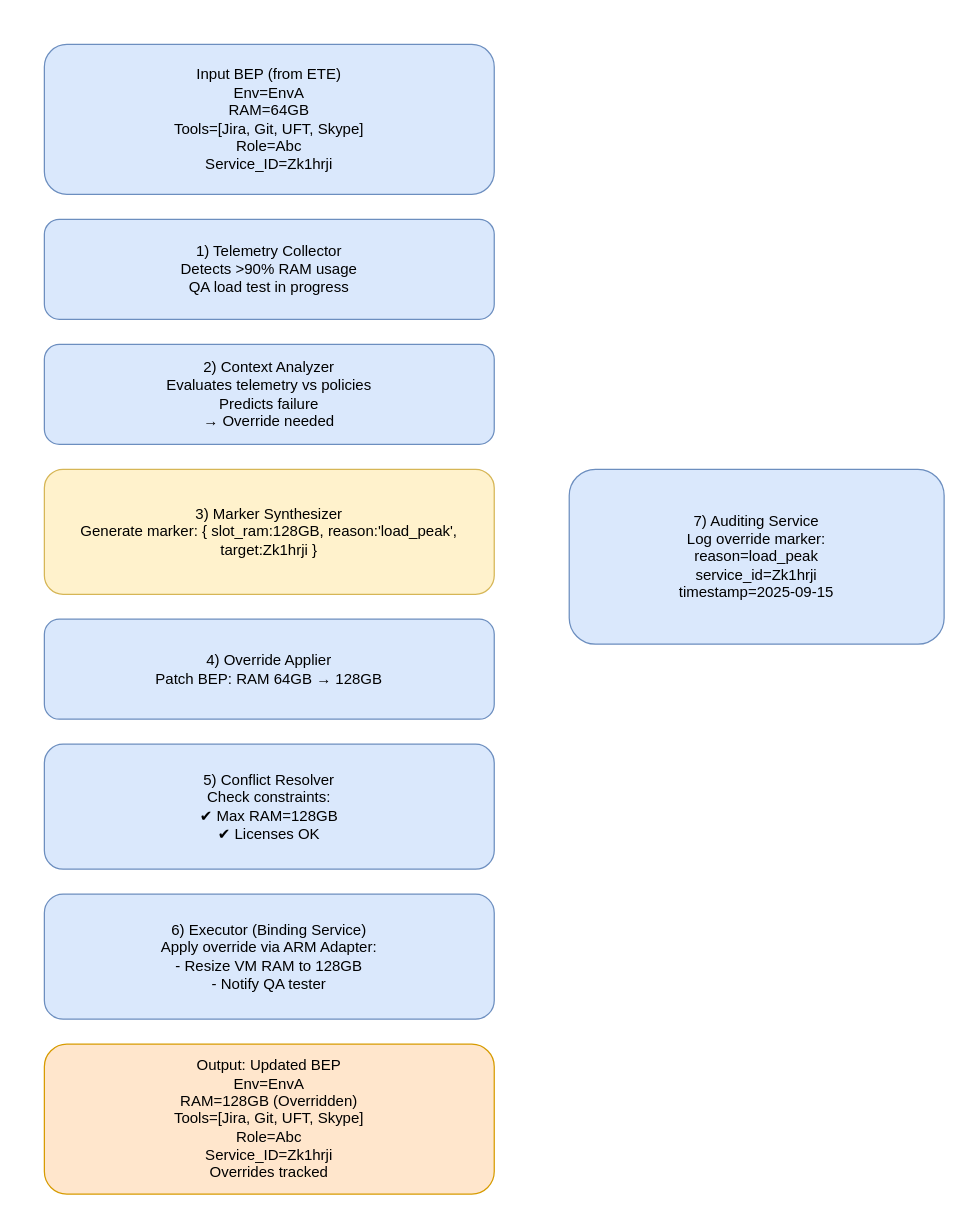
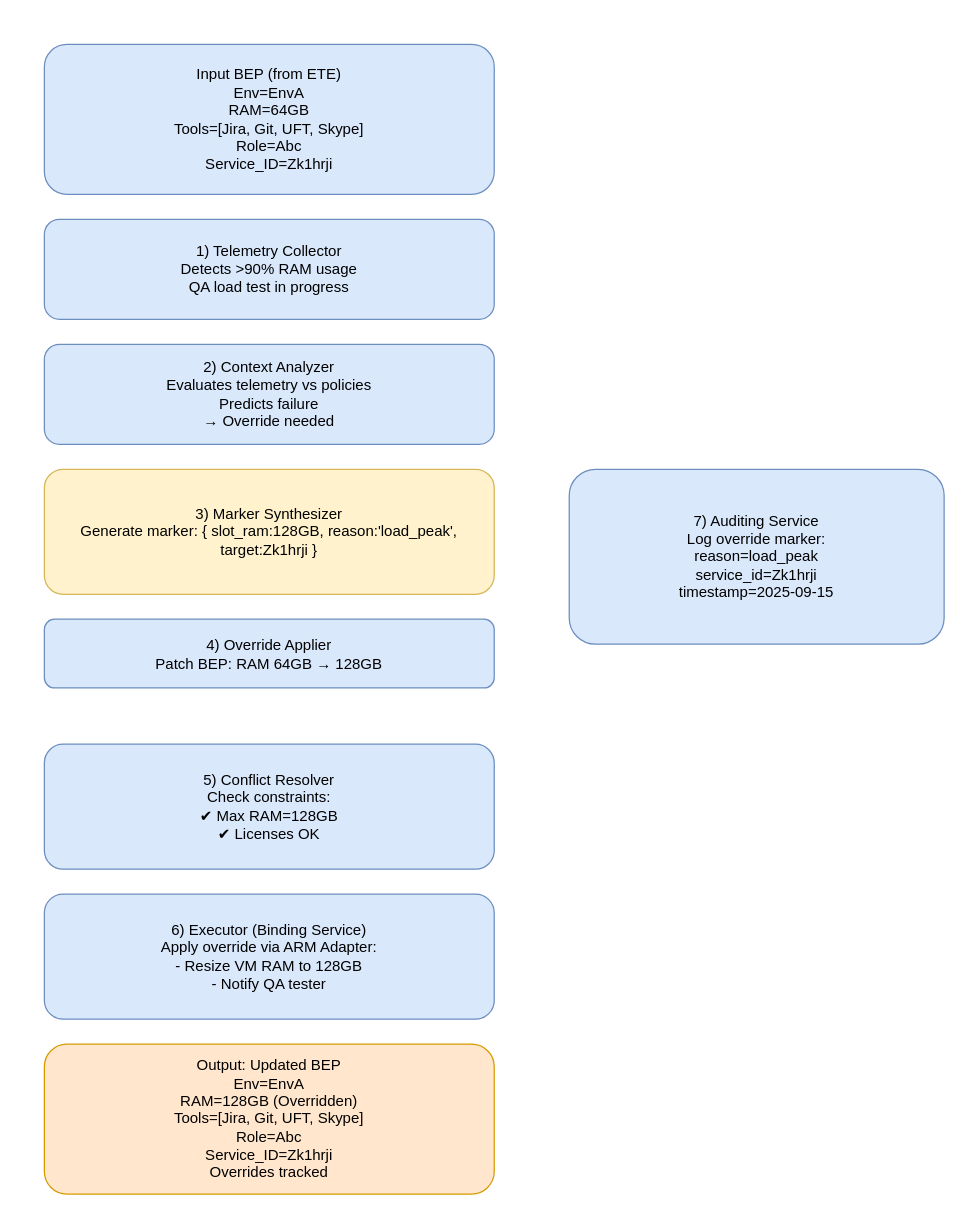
node "4) Override Applier Patch BEP: RAM 64GB → 128GB": size 450x100 -> 450x69
